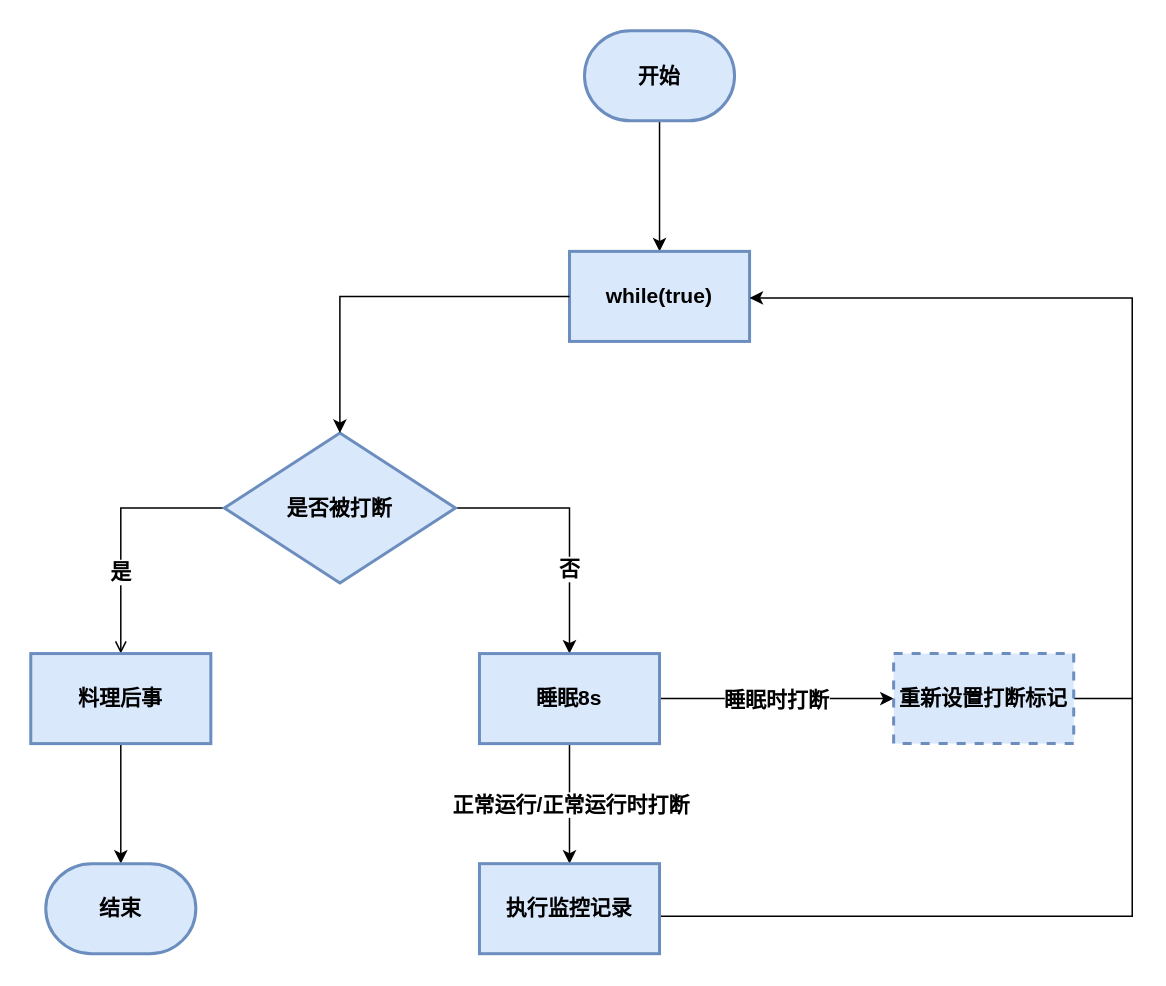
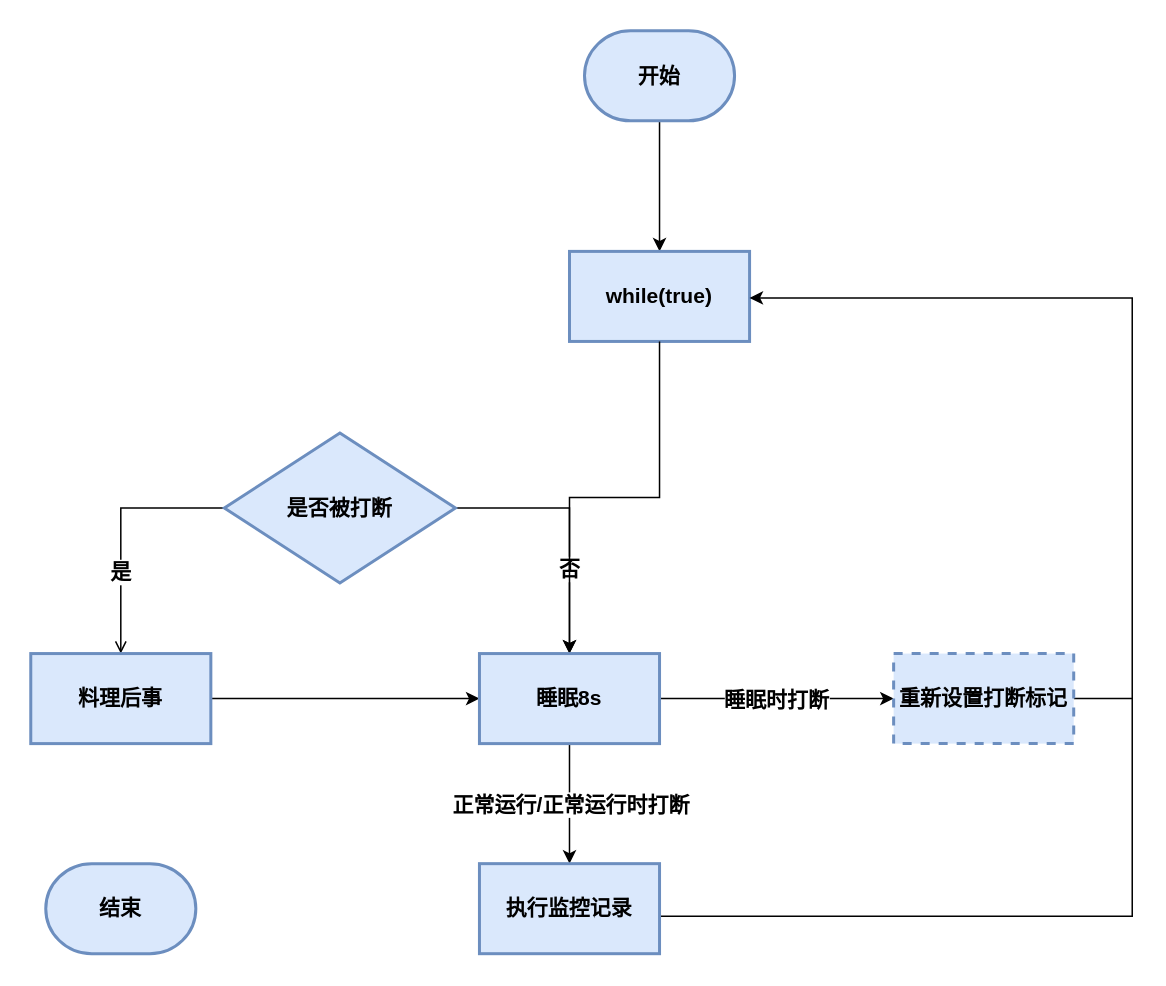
edge "while(true)" -> "是否被打断": now "while(true)" -> "睡眠8s"
edge "料理后事" -> "结束": now "料理后事" -> "睡眠8s"
